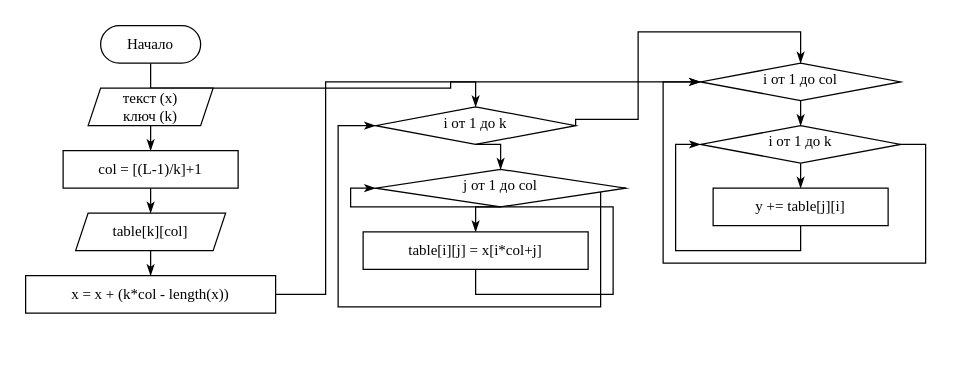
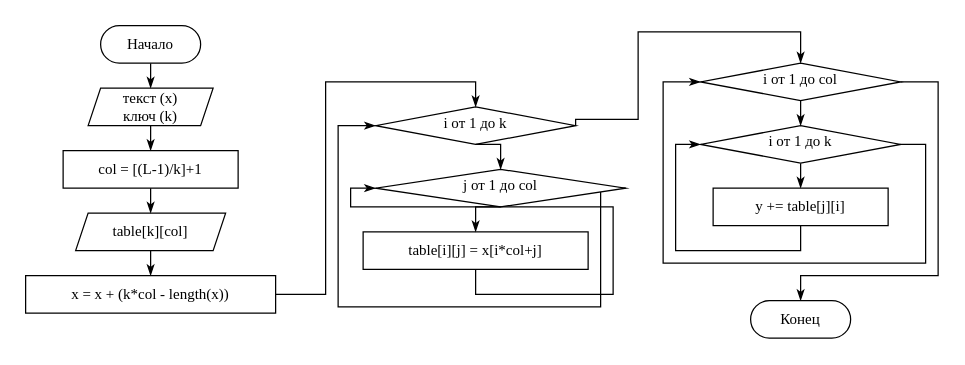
edge "Начало" -> "i от 1 до col": now "Начало" -> "текст (x) ключ (k)"
edge "i от 1 до col" -> "Конец": added
node "Конец": added
